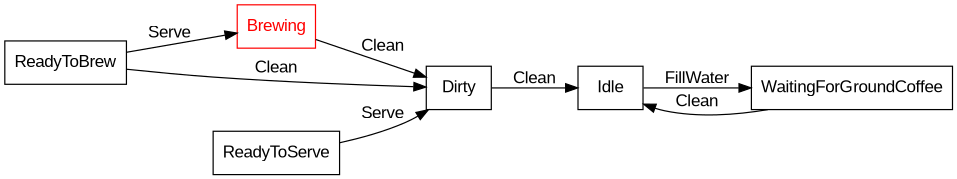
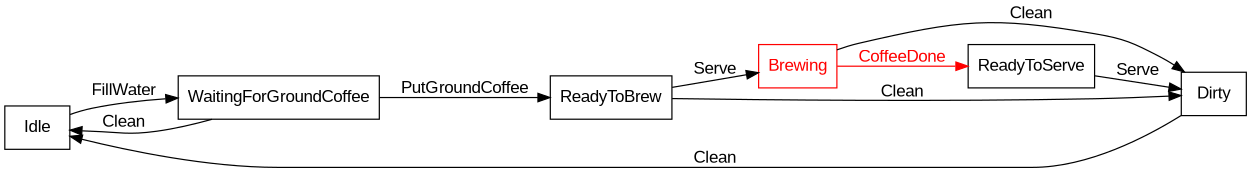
edge "Brewing" -> "ReadyToServe": added, label "CoffeeDone"
edge "WaitingForGroundCoffee" -> "ReadyToBrew": added, label "PutGroundCoffee"
